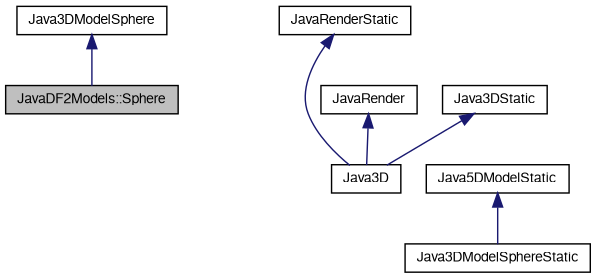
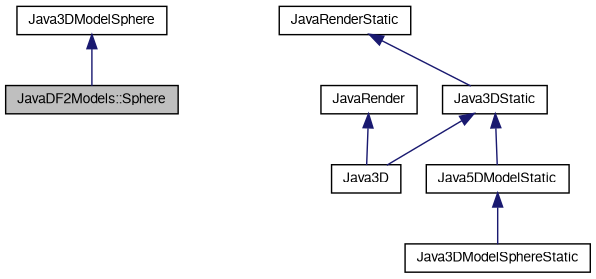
edge "Java3D" -> "JavaRenderStatic": now "Java3DStatic" -> "JavaRenderStatic"
edge "Java5DModelStatic" -> "Java3DStatic": added
